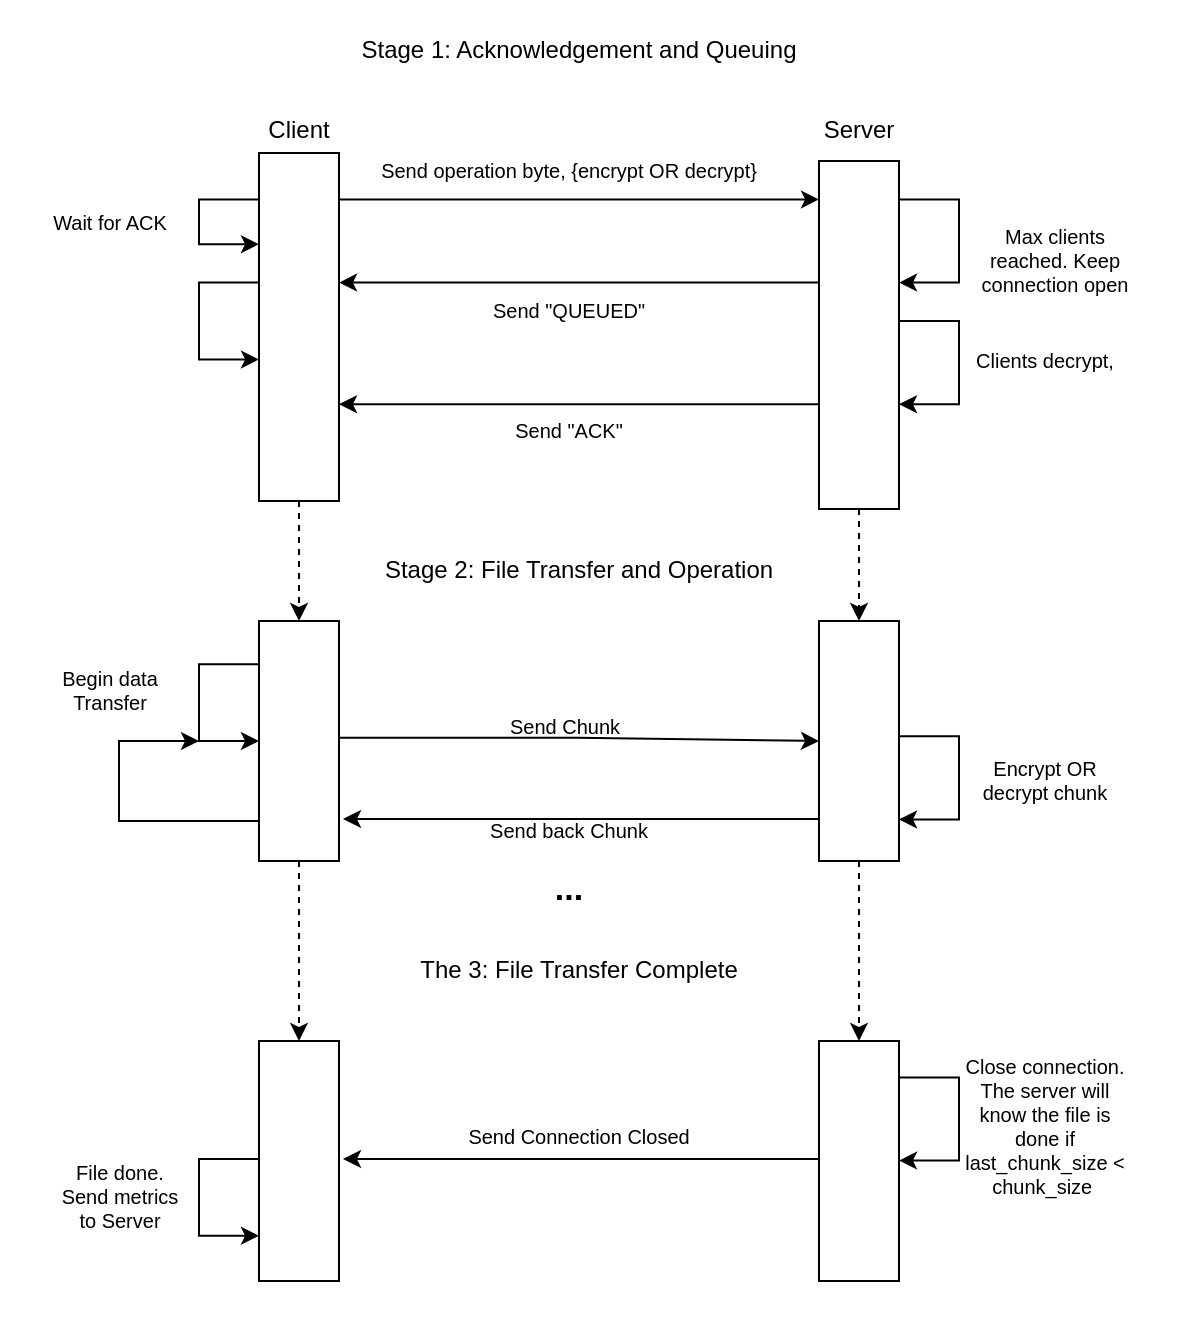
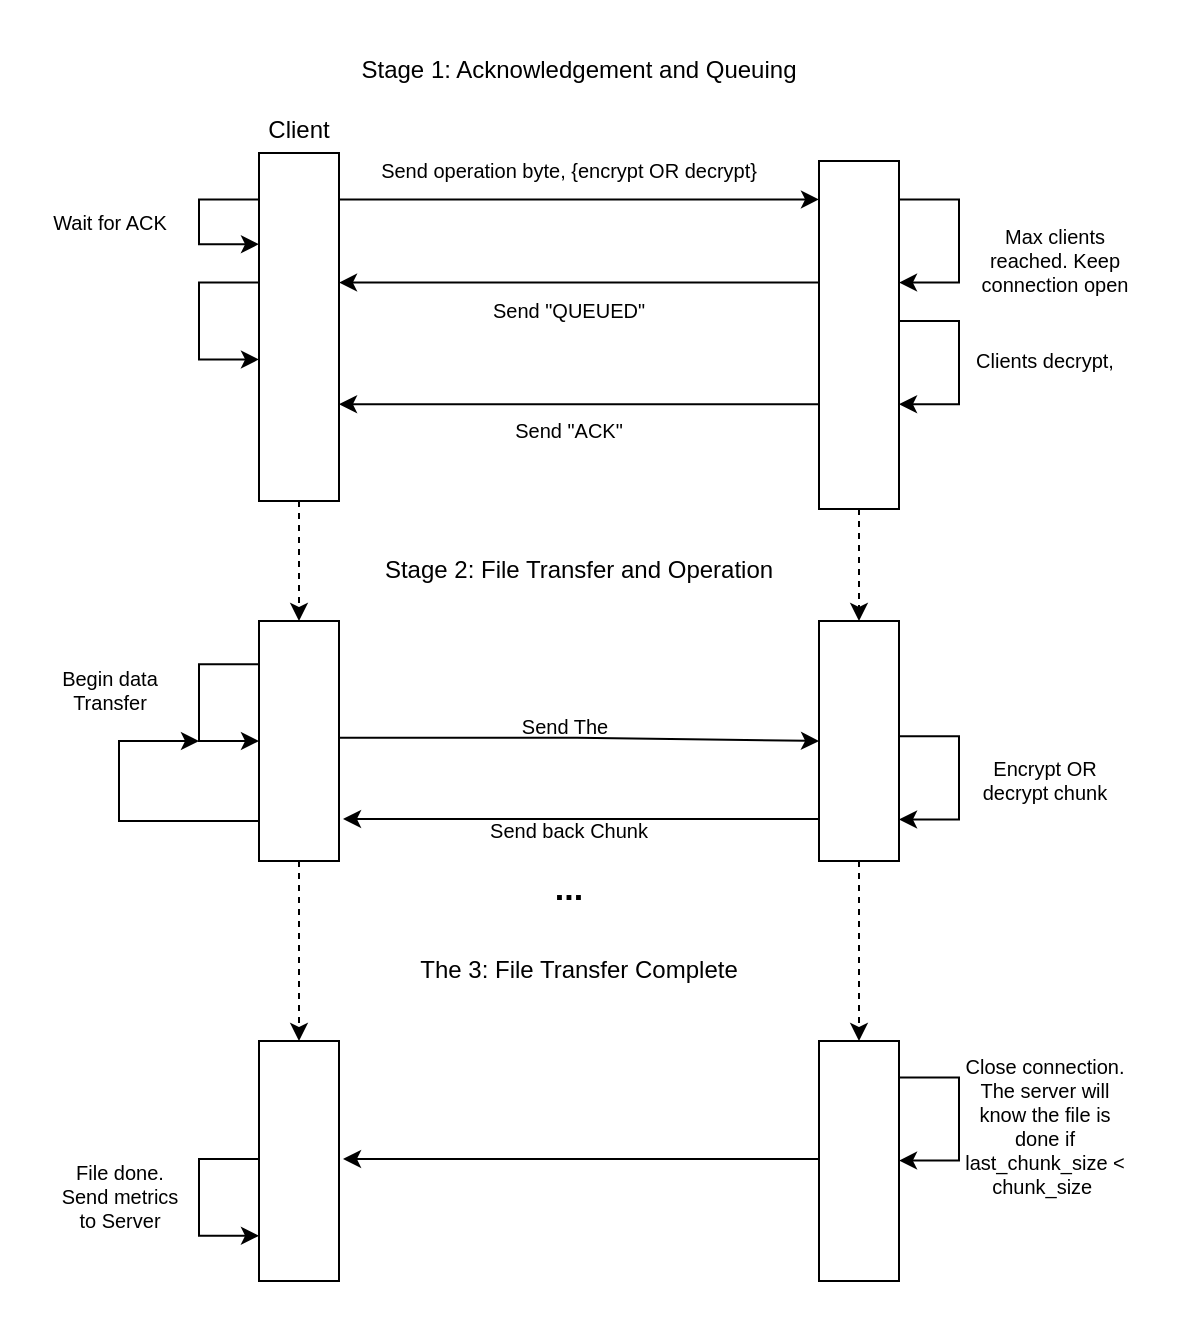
node "Stage 1: Acknowledgement and Queuing": moved (579, 51) -> (579, 71)
node "Server": removed
node "Send Chunk": label "Send Chunk" -> "Send The"
node "Send Connection Closed": removed
